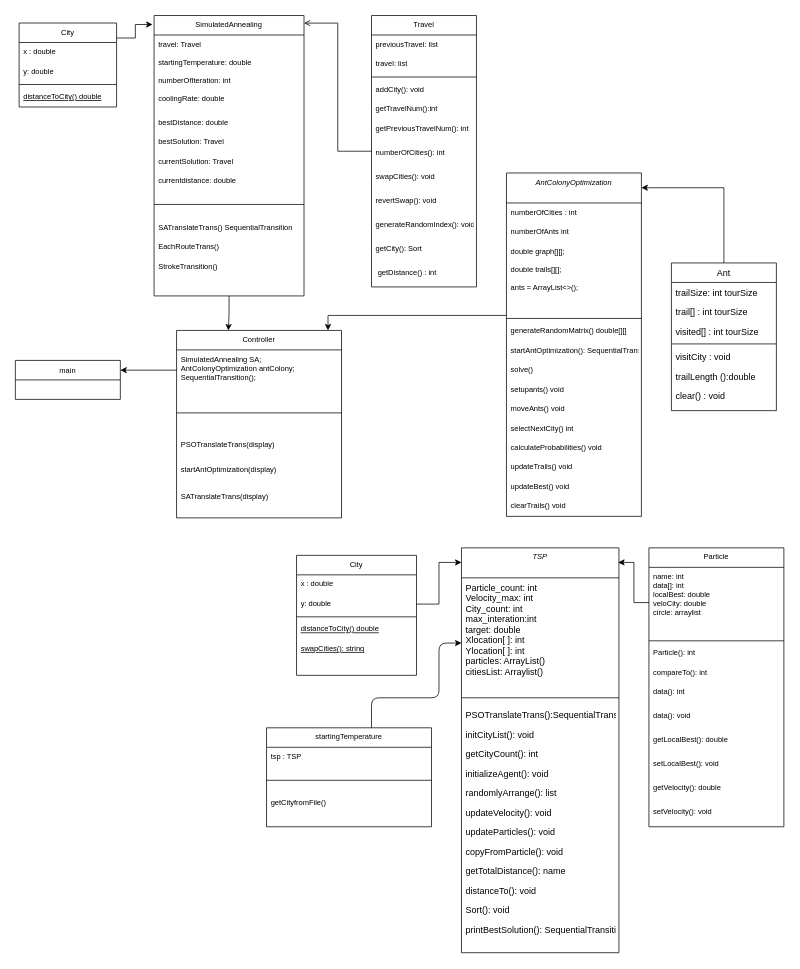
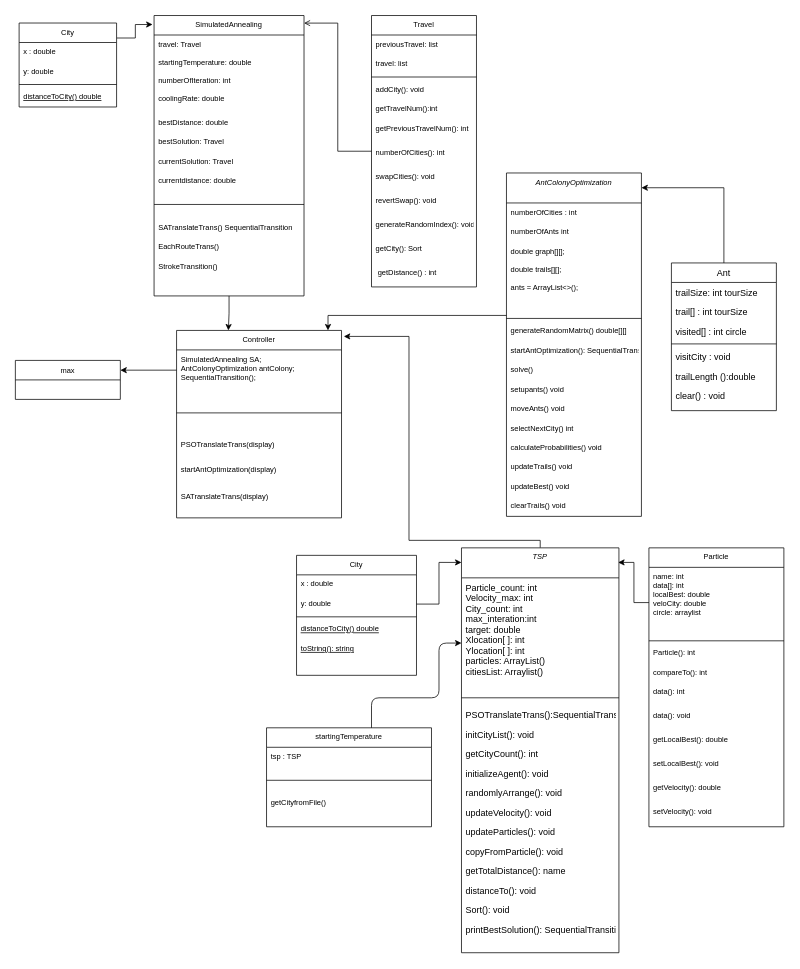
node "visited[] : int tourSize": label "visited[] : int tourSize" -> "visited[] : int circle"
node "main": label "main" -> "max"
edge "TSP" -> "Controller": added
node "swapCities(): string": label "swapCities(): string" -> "toString(): string"
node "randomlyArrange(): list": label "randomlyArrange(): list" -> "randomlyArrange(): void"
